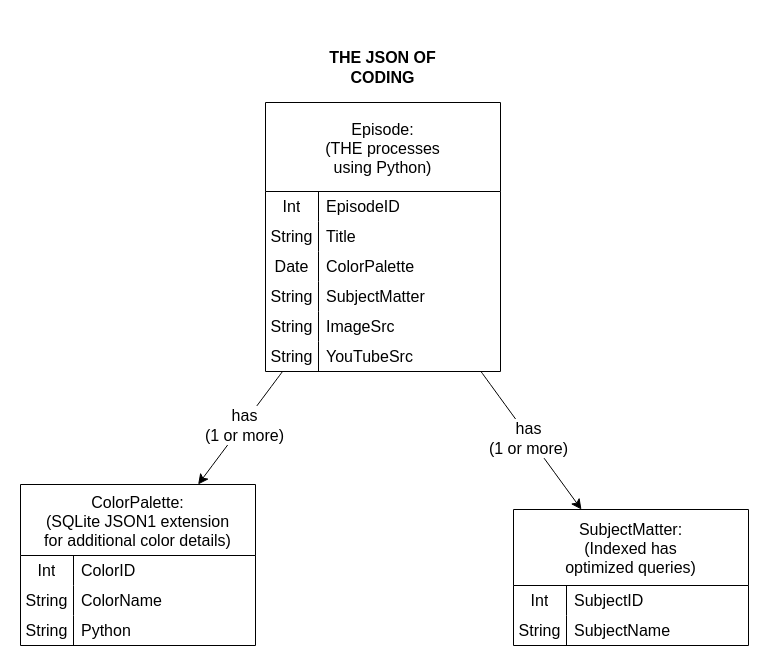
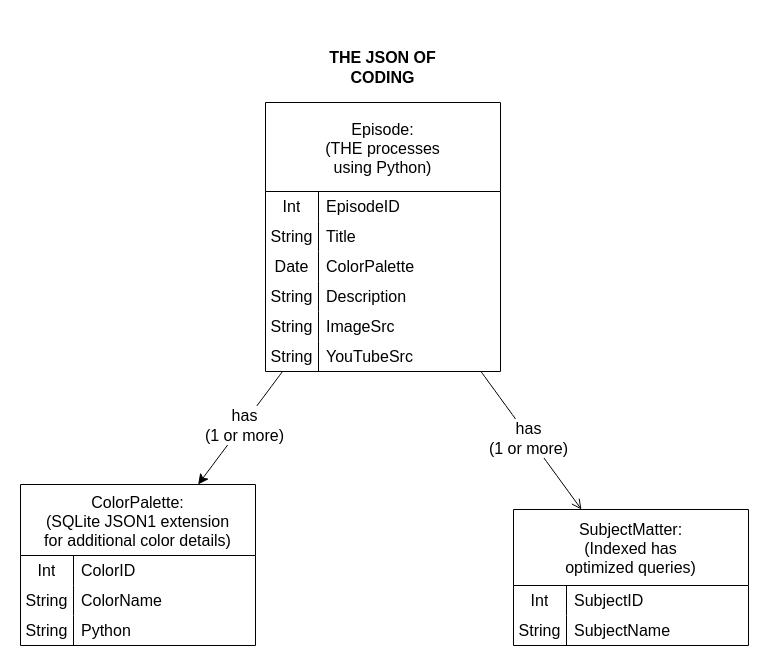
node "SubjectMatter": label "SubjectMatter" -> "Description"
edge "Episode: (THE processes using Python)" -> "SubjectMatter: (Indexed has optimized queries)": arrowhead classic -> open
